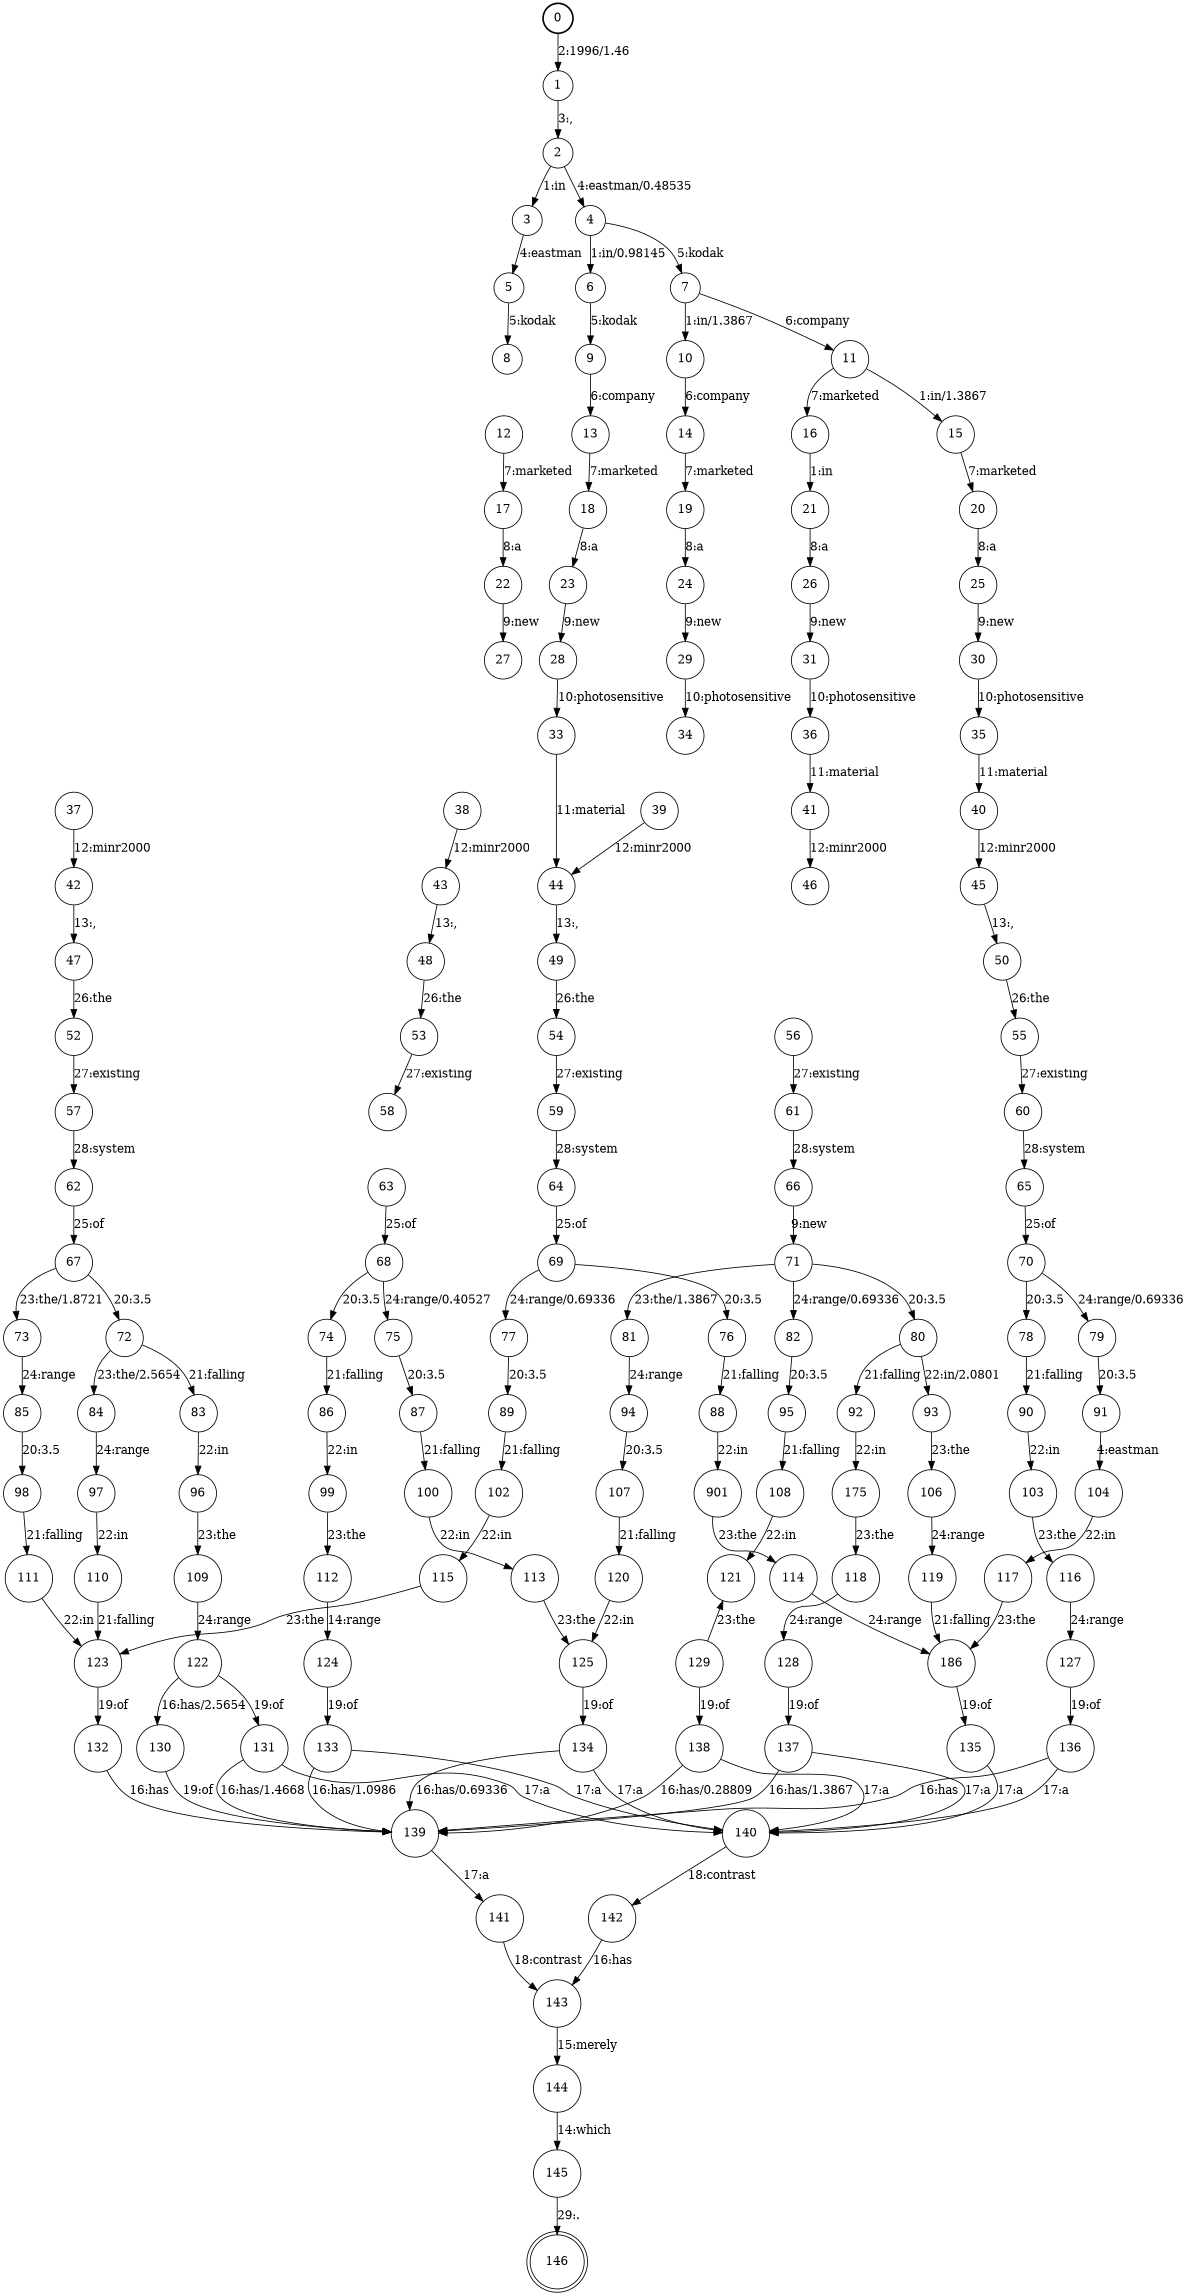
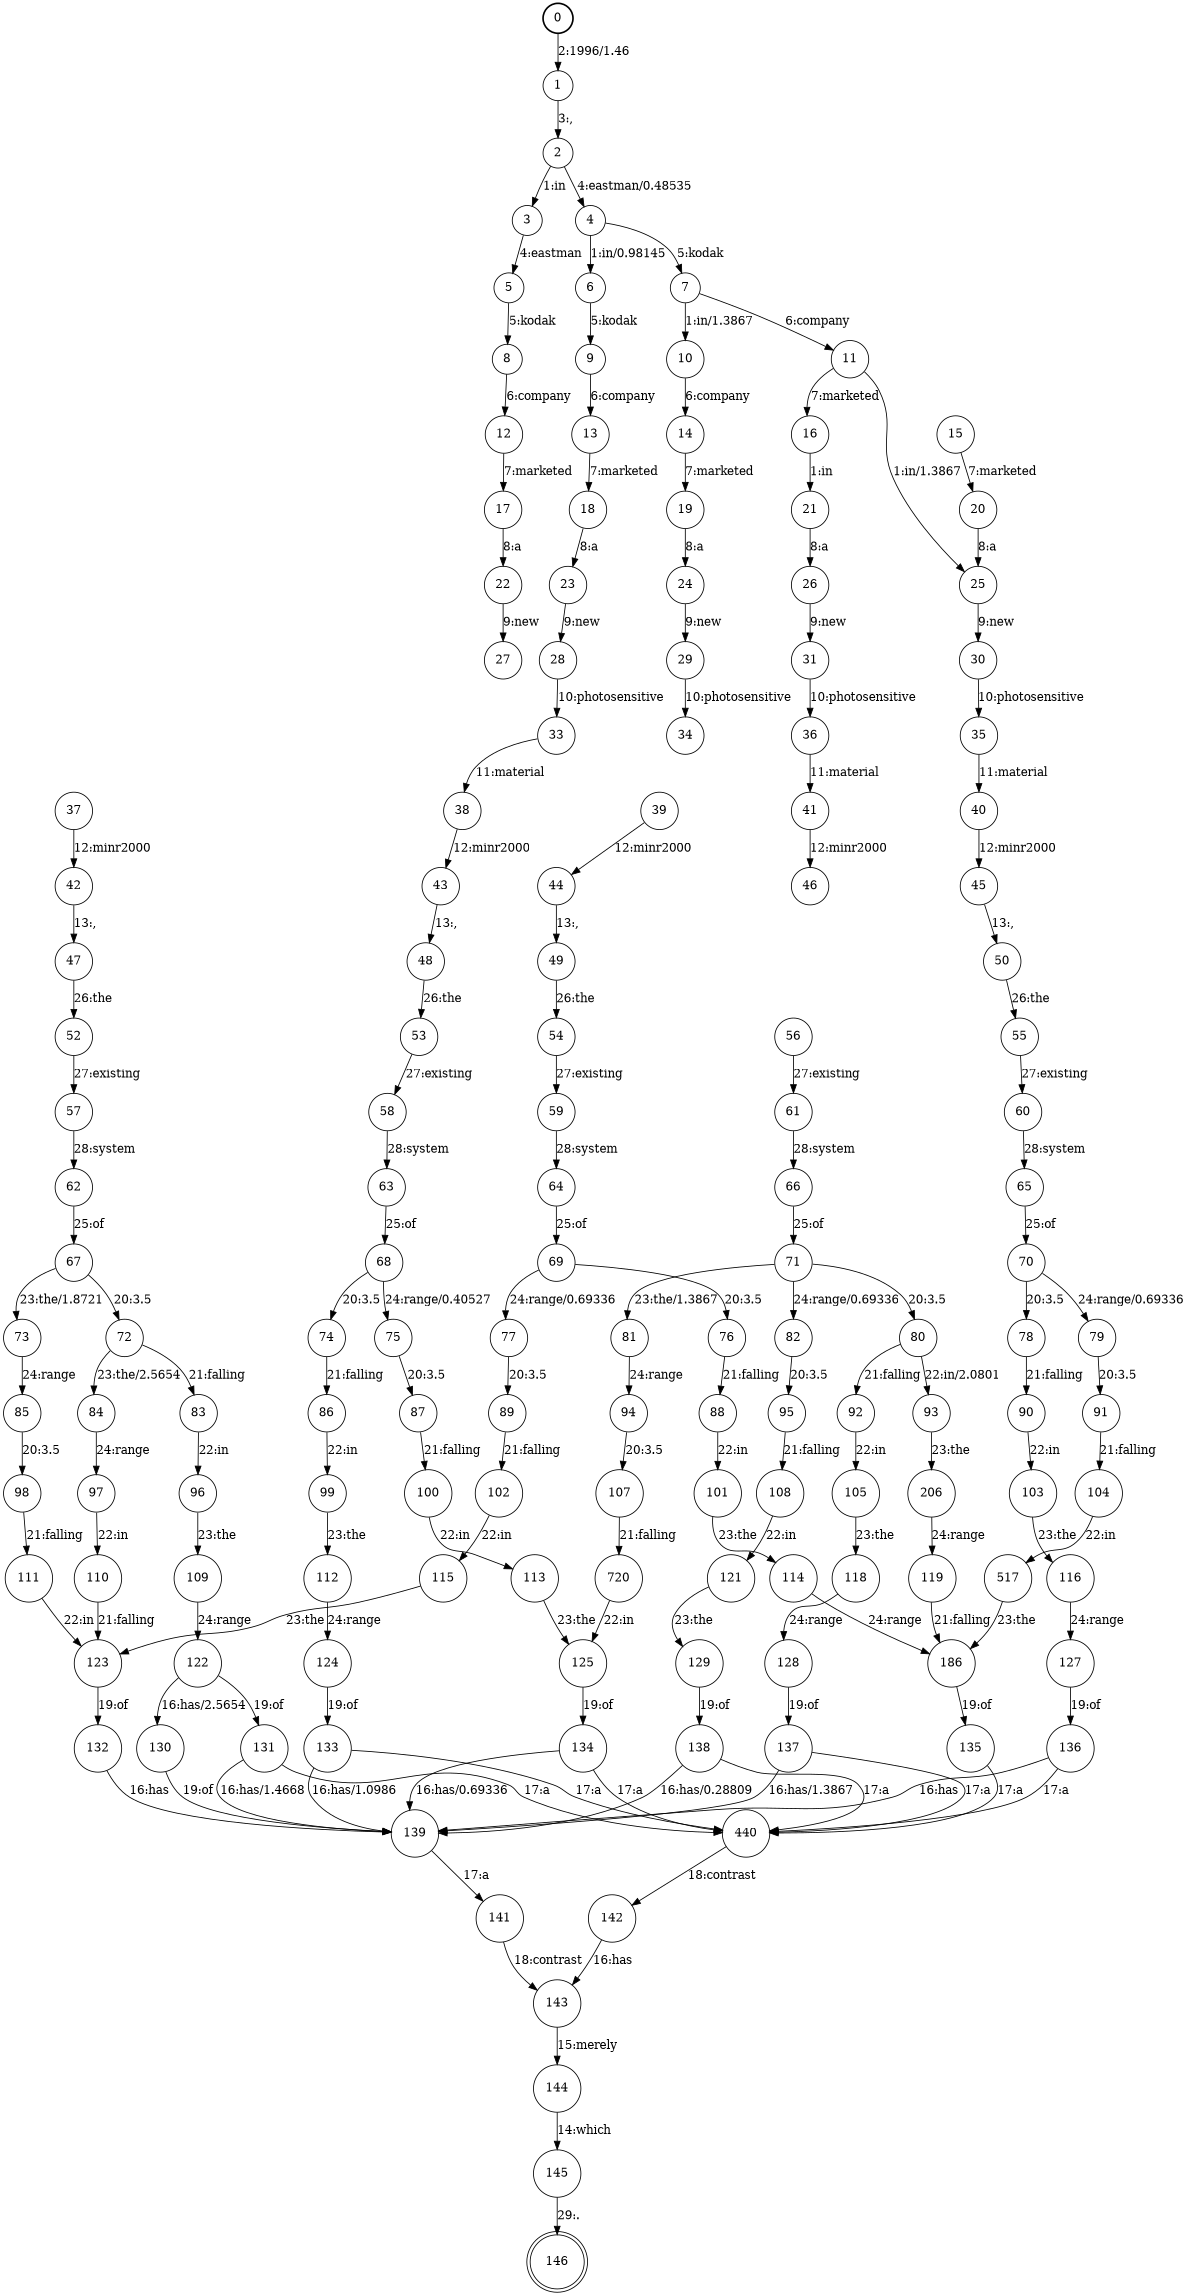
edge "11" -> "15": now "11" -> "25"
edge "8" -> "12": added, label "6:company"
edge "33" -> "44": now "33" -> "38"
edge "58" -> "63": added, label "28:system"
edge "66" -> "71": label "9:new" -> "25:of"
edge "91" -> "104": label "4:eastman" -> "21:falling"
node "901": label "901" -> "101"
node "175": label "175" -> "105"
node "106": label "106" -> "206"
node "120": label "120" -> "720"
node "117": label "117" -> "517"
edge "112" -> "124": label "14:range" -> "24:range"
edge "129" -> "121": reversed
node "140": label "140" -> "440"
